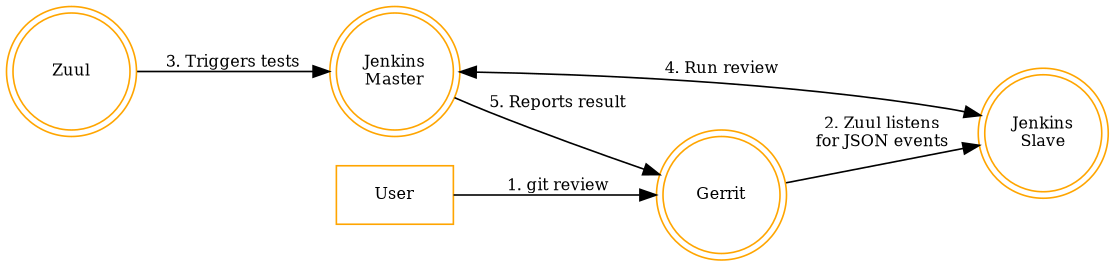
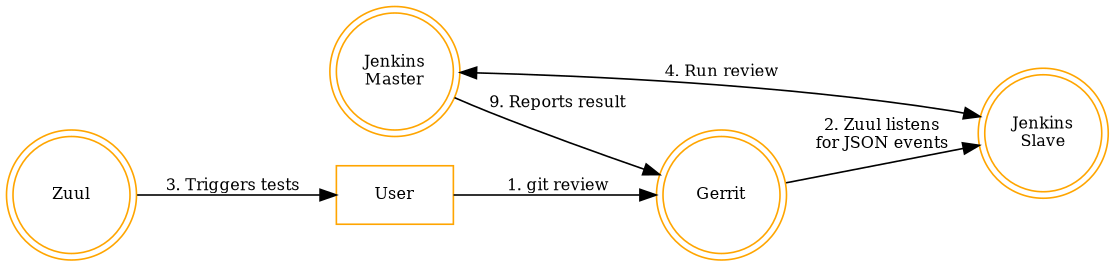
edge "Zuul" -> "Jenkins Master": now "Zuul" -> "User"
edge "Jenkins Master" -> "Gerrit": label "5. Reports result" -> "9. Reports result"
